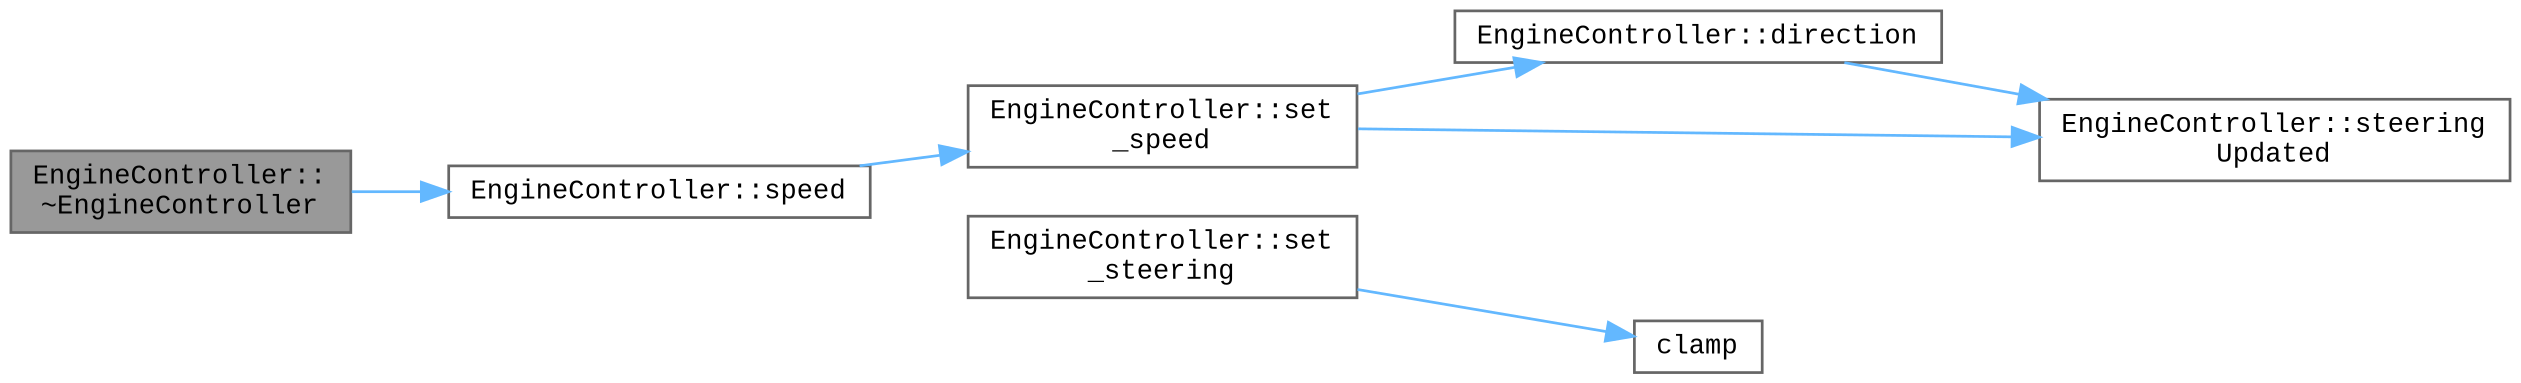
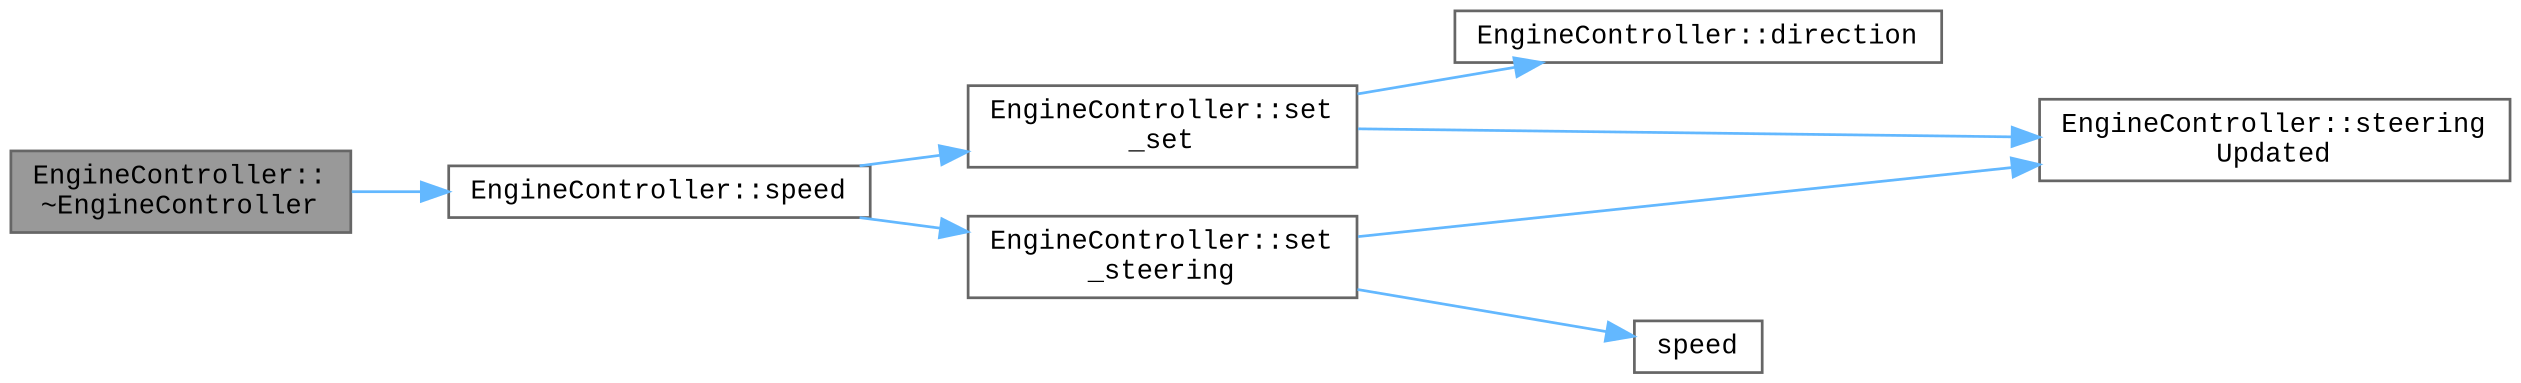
edge "EngineController::direction" -> "EngineController::steering Updated": now "EngineController::set _steering" -> "EngineController::steering Updated"
node "EngineController::set _speed": label "EngineController::set _speed" -> "EngineController::set _set"
edge "EngineController::speed" -> "EngineController::set _steering": added
node "clamp": label "clamp" -> "speed"
